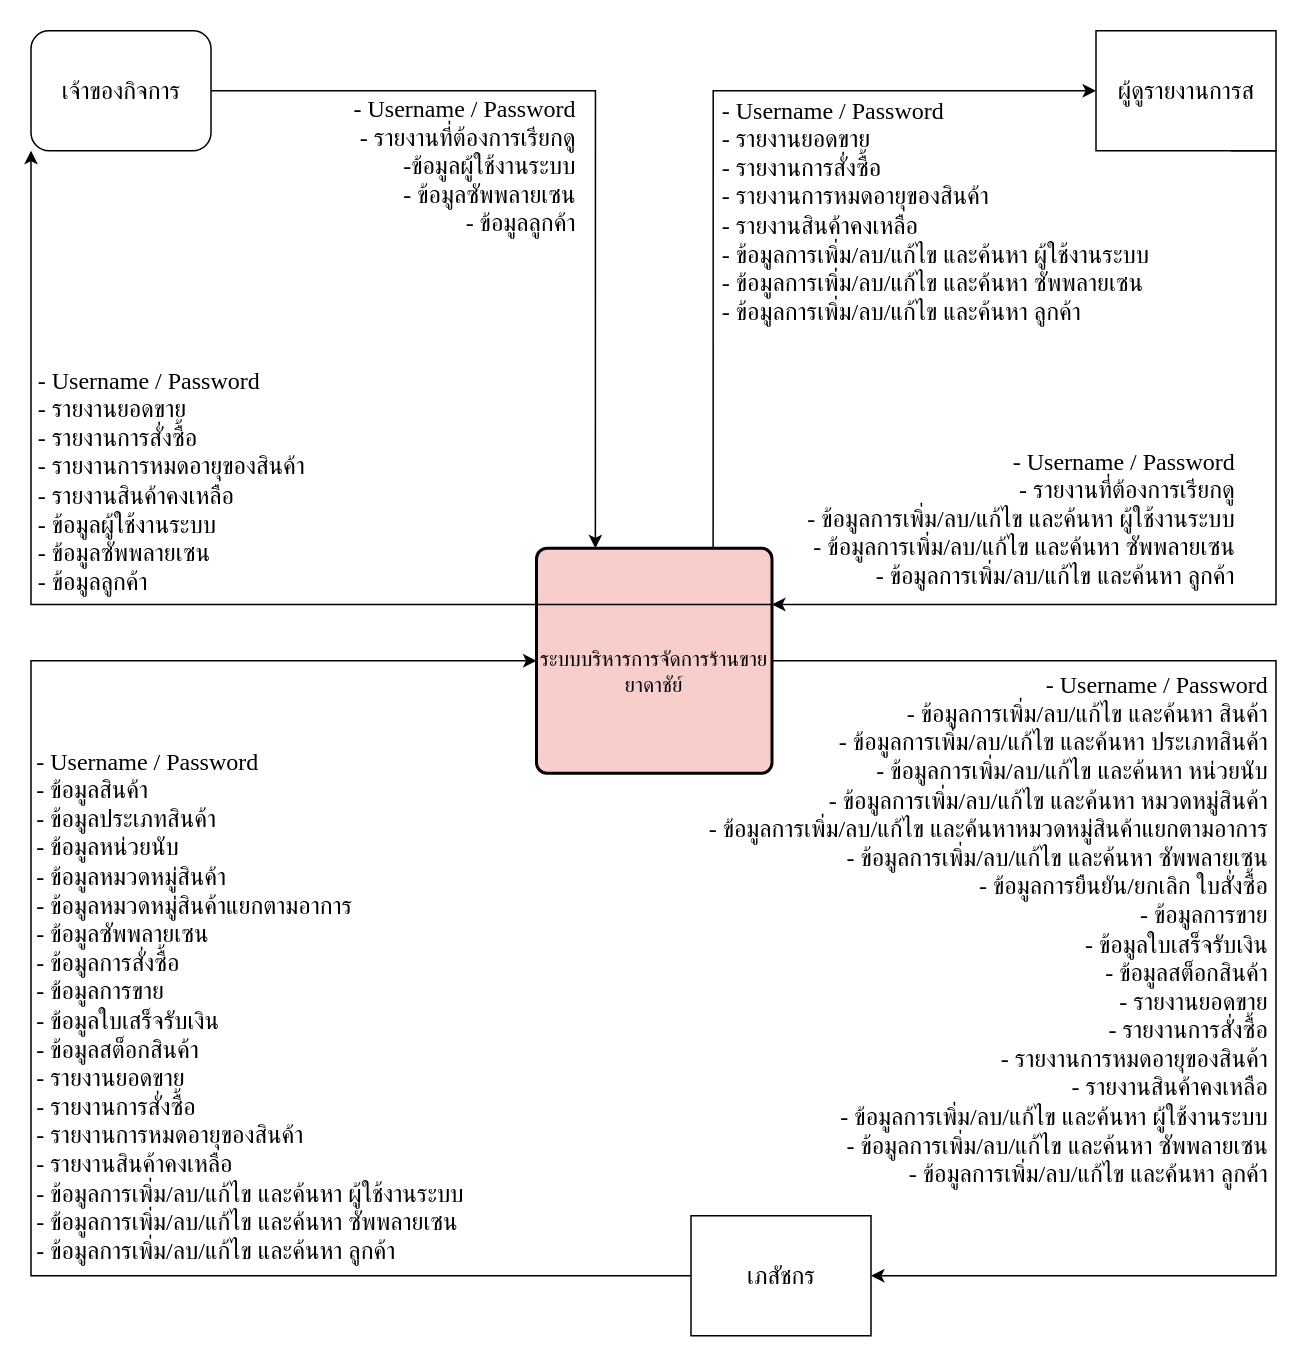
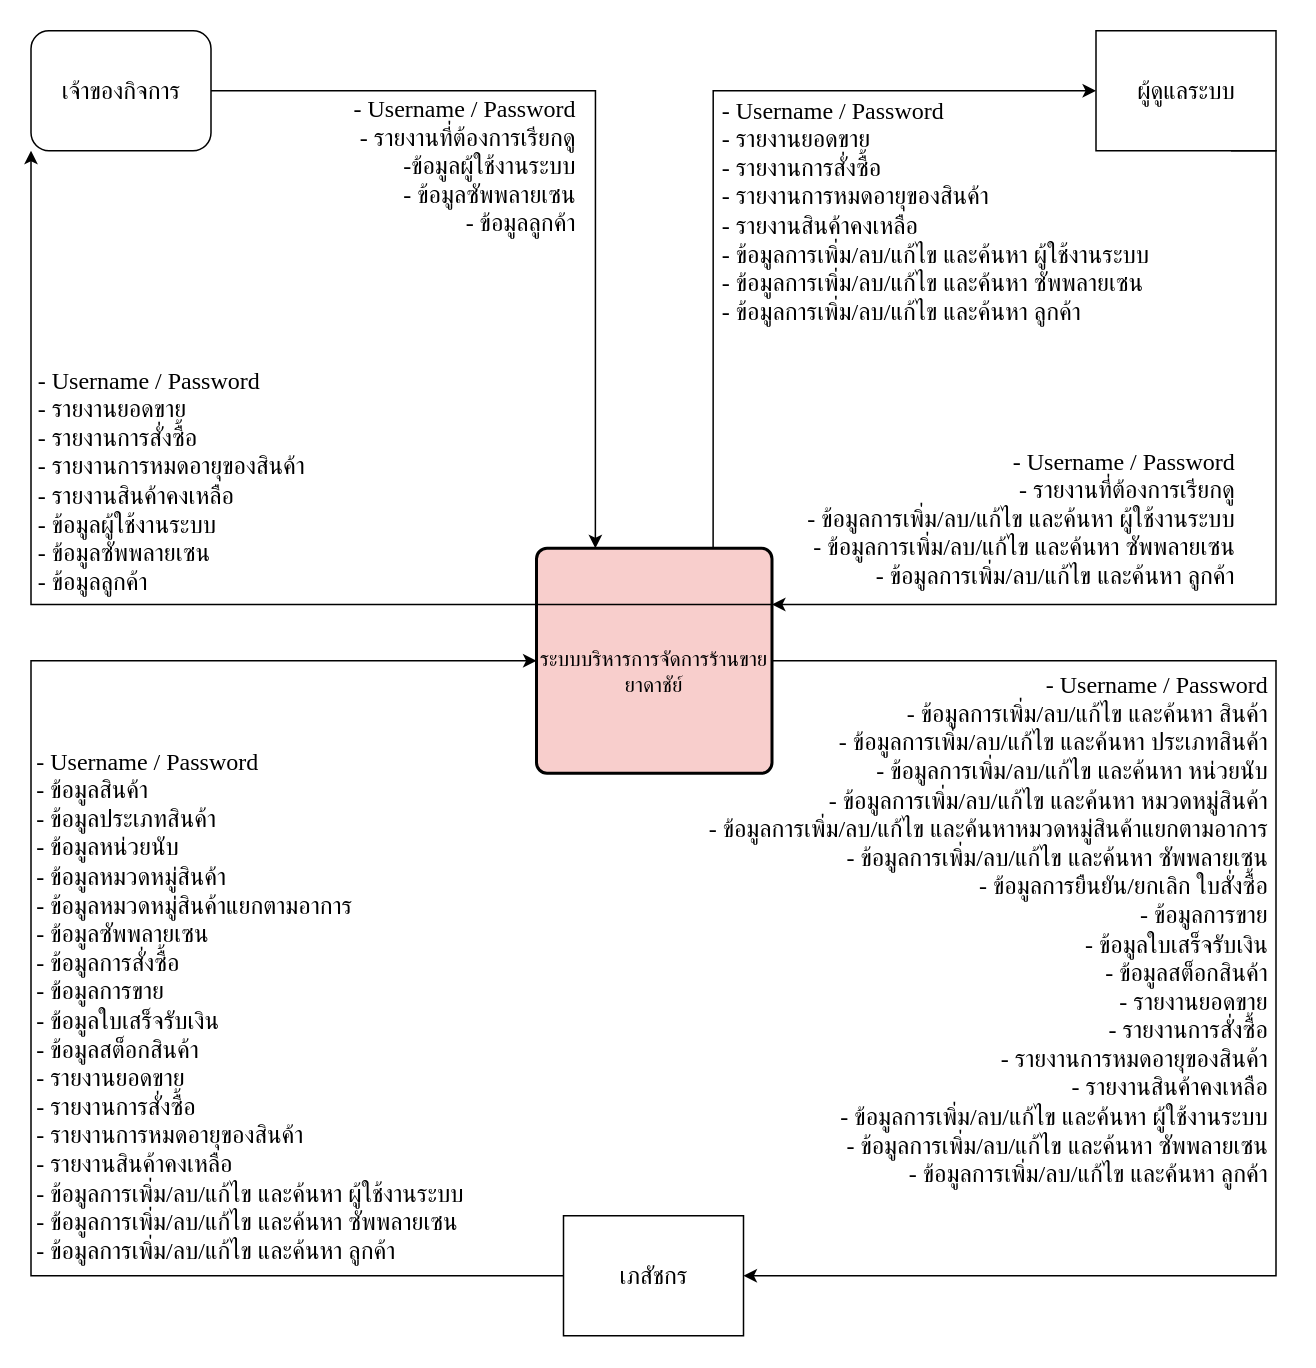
node "ผู้ดูรายงานการส": label "ผู้ดูรายงานการส" -> "ผู้ดูแลระบบ"
node "เภสัชกร": moved (781, 1276) -> (653, 1276)
